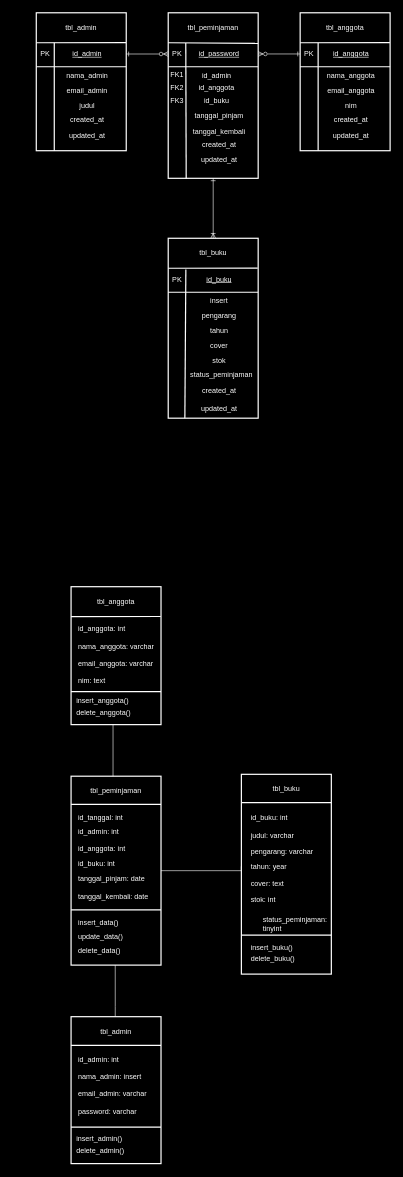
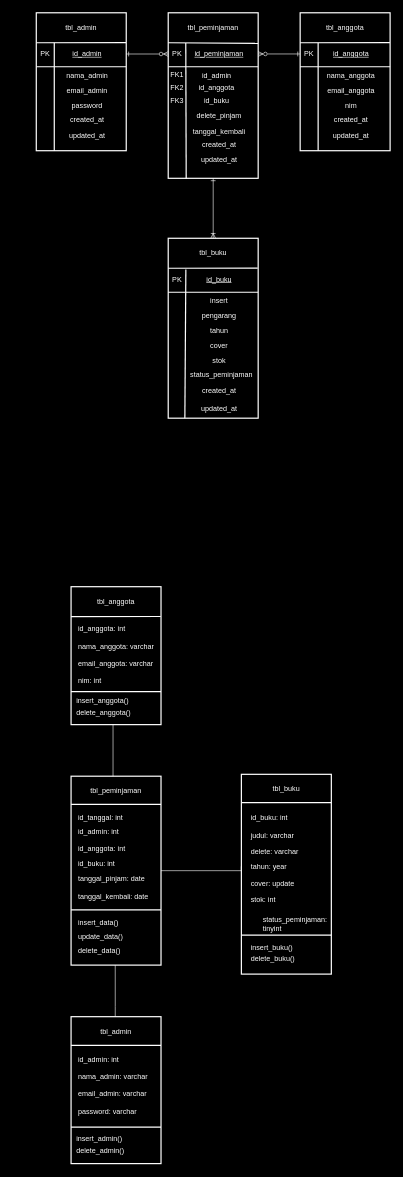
node "id_password": label "id_password" -> "id_peminjaman"
node "judul": label "judul" -> "password"
node "tanggal_pinjam": label "tanggal_pinjam" -> "delete_pinjam"
node "nim: text": label "nim: text" -> "nim: int"
node "pengarang: varchar": label "pengarang: varchar" -> "delete: varchar"
node "cover: text": label "cover: text" -> "cover: update"
node "nama_admin: insert": label "nama_admin: insert" -> "nama_admin: varchar"
